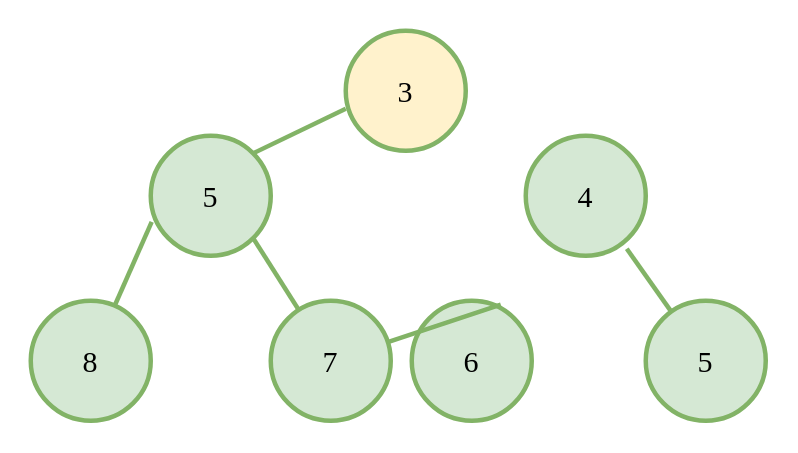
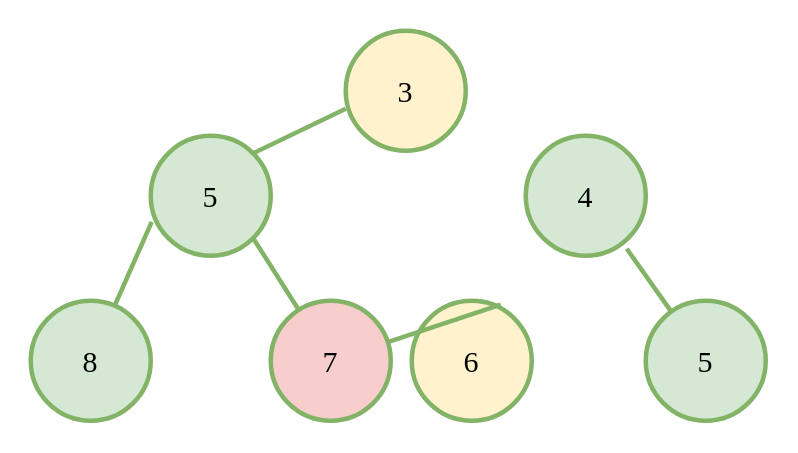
node "7": fillcolor #d5e8d4 -> #f8cecc
node "6": fillcolor #d5e8d4 -> #fff2cc
